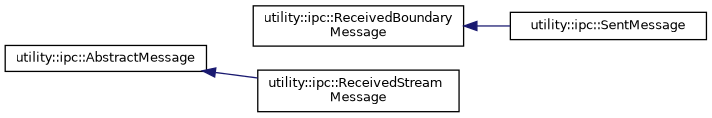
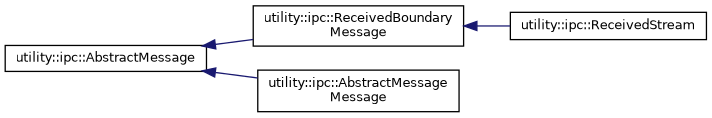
node "utility::ipc::SentMessage": label "utility::ipc::SentMessage" -> "utility::ipc::ReceivedStream"
edge "utility::ipc::ReceivedBoundary Message" -> "utility::ipc::AbstractMessage": added
node "utility::ipc::ReceivedStream Message": label "utility::ipc::ReceivedStream Message" -> "utility::ipc::AbstractMessage Message"
